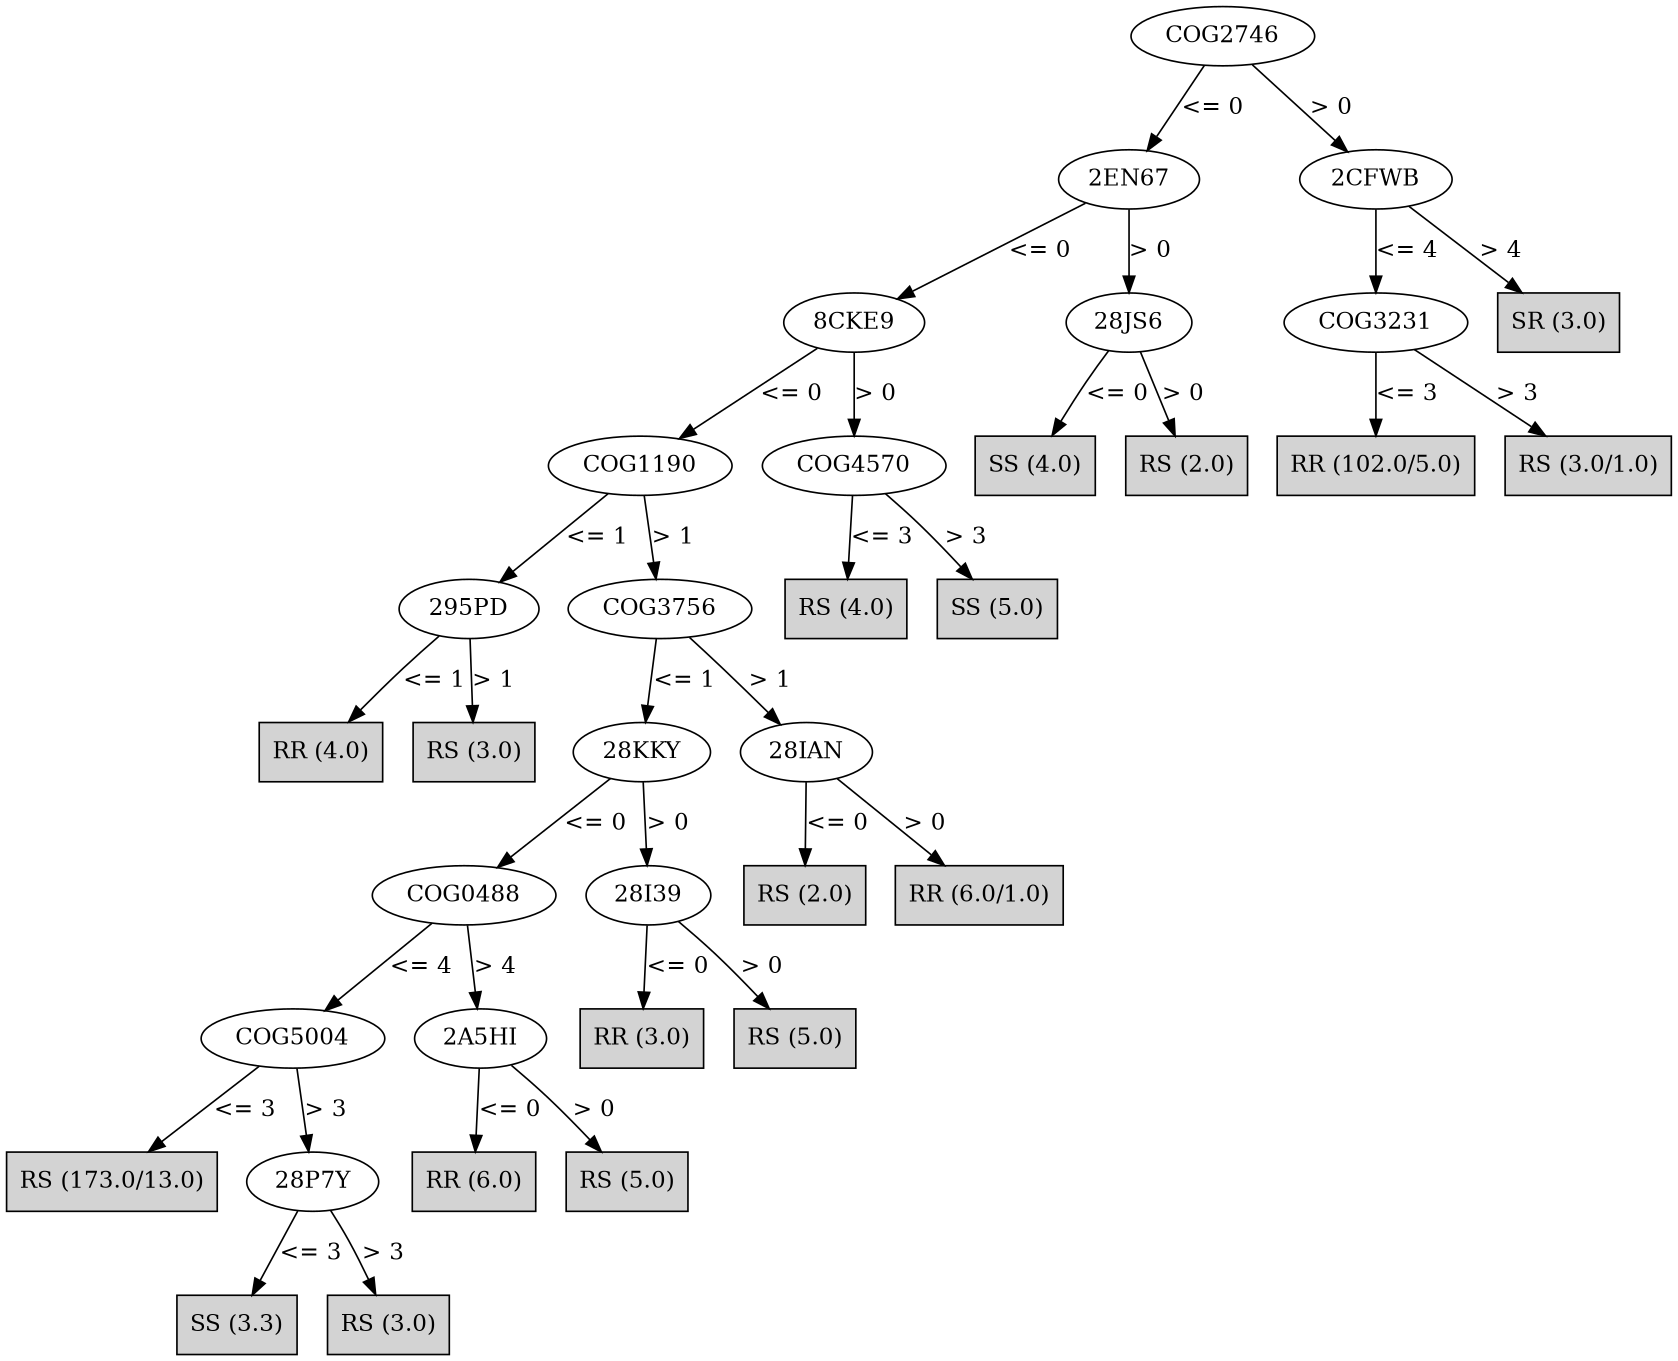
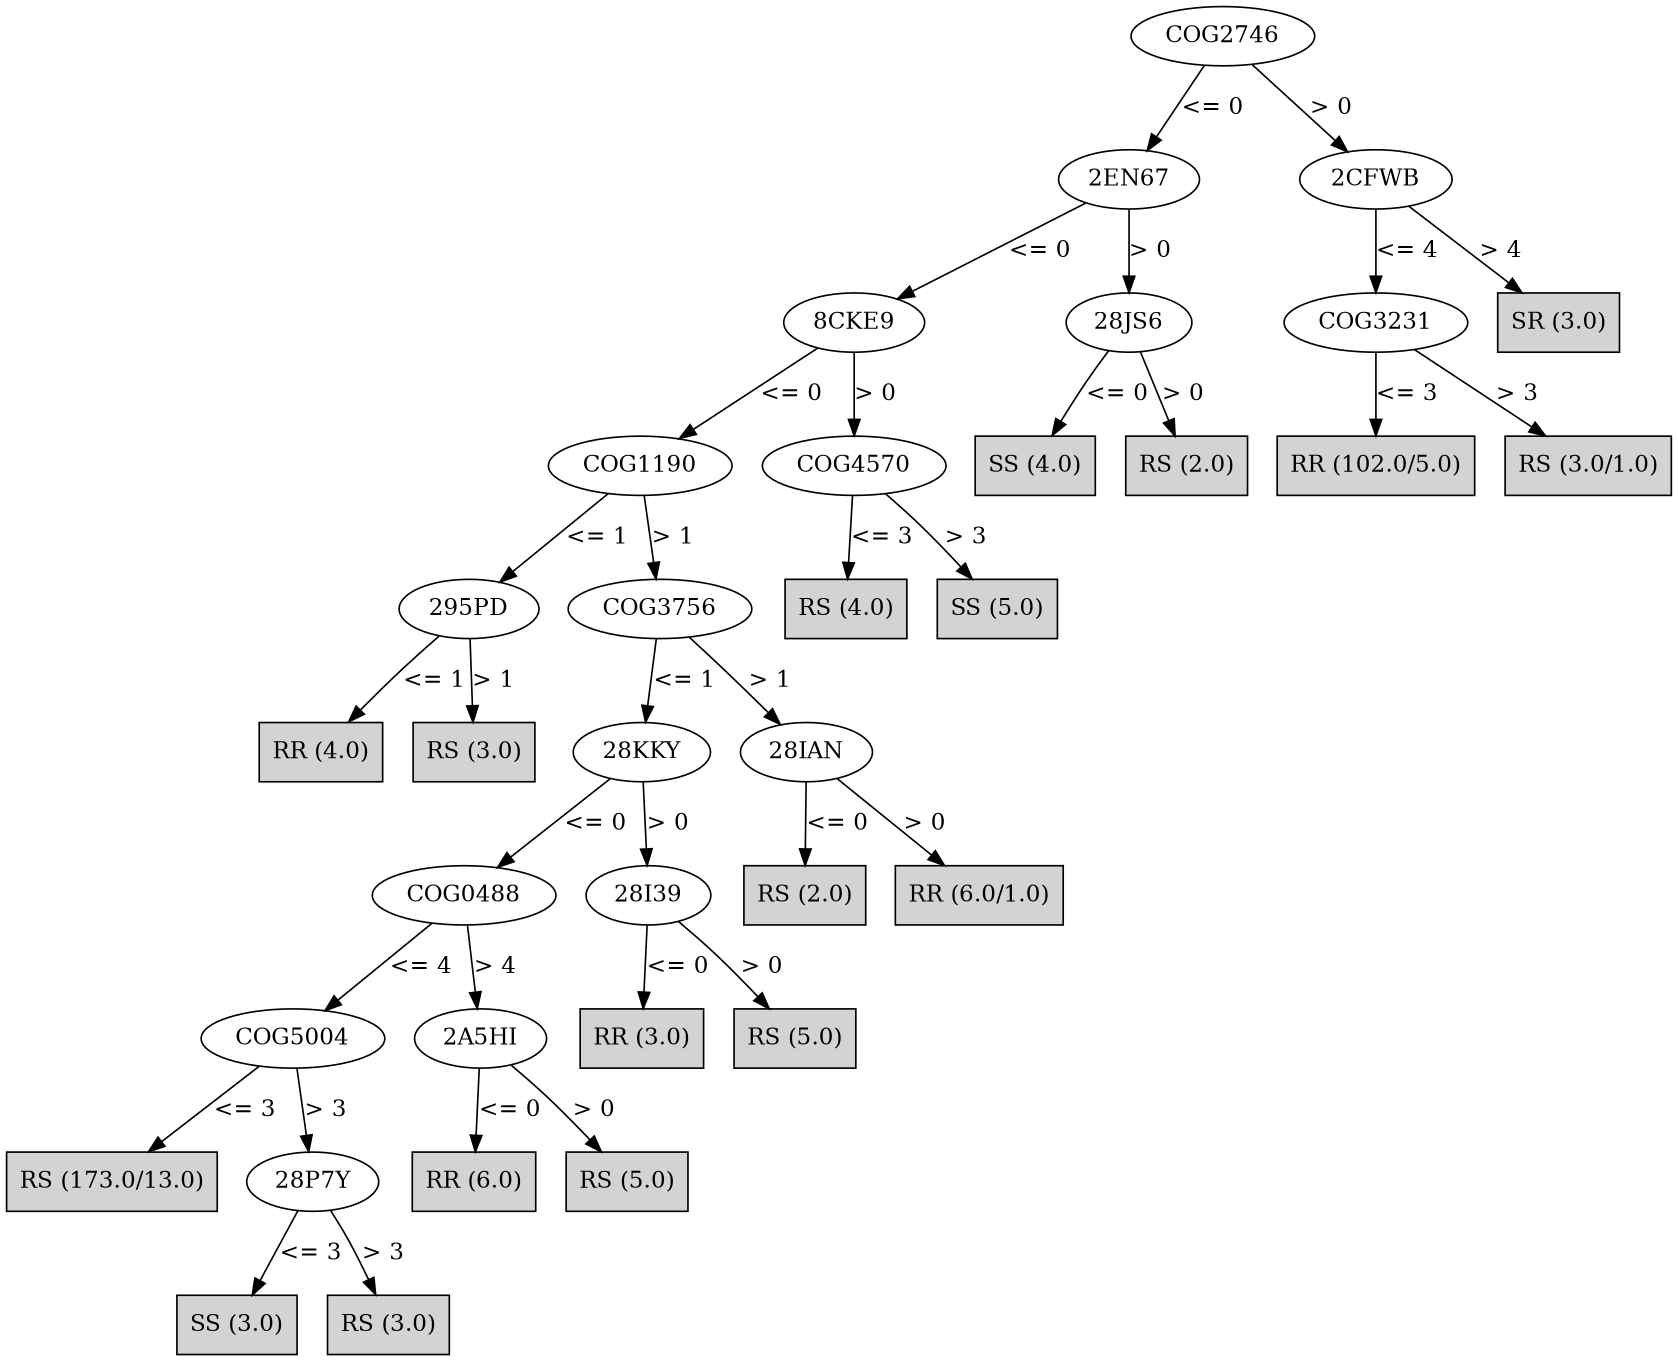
node "SS (3.3)": label "SS (3.3)" -> "SS (3.0)"
